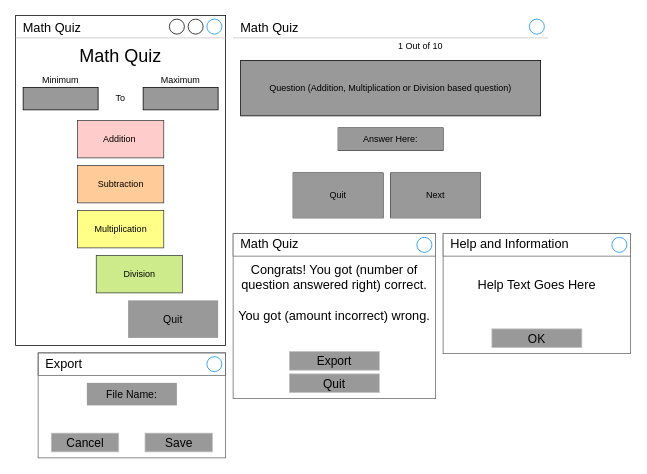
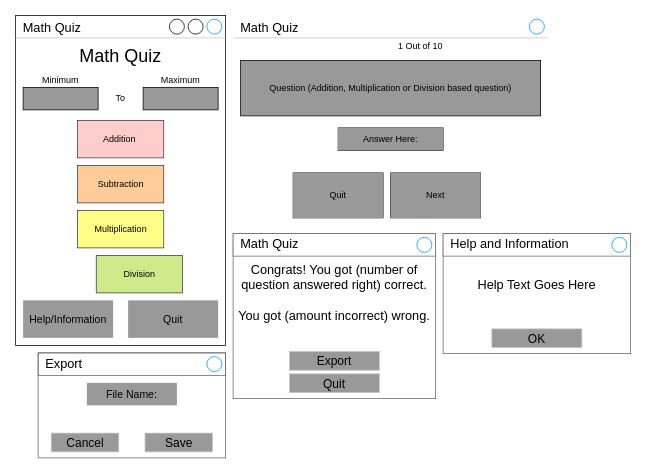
node "Help/Information": added
